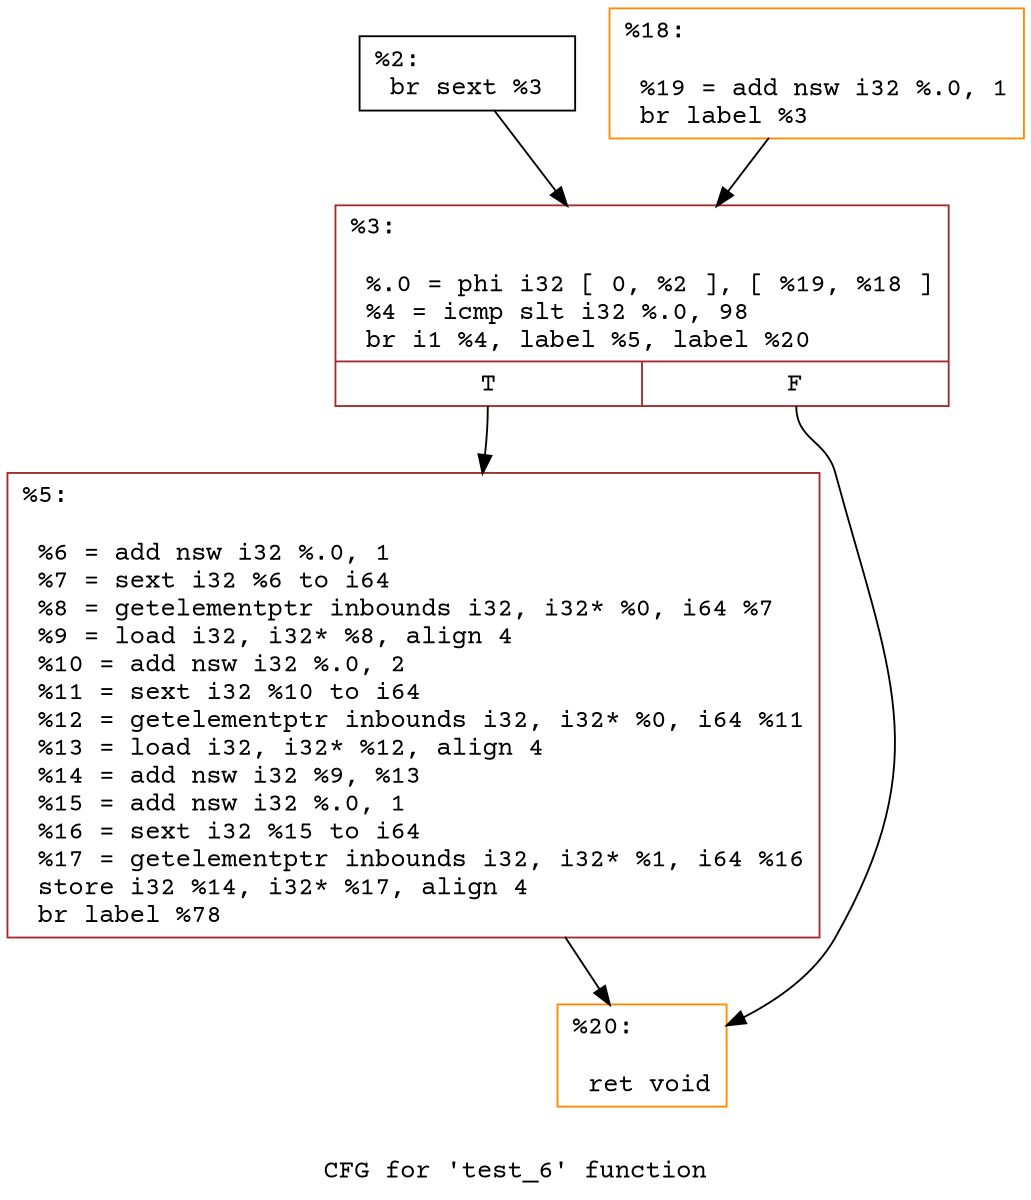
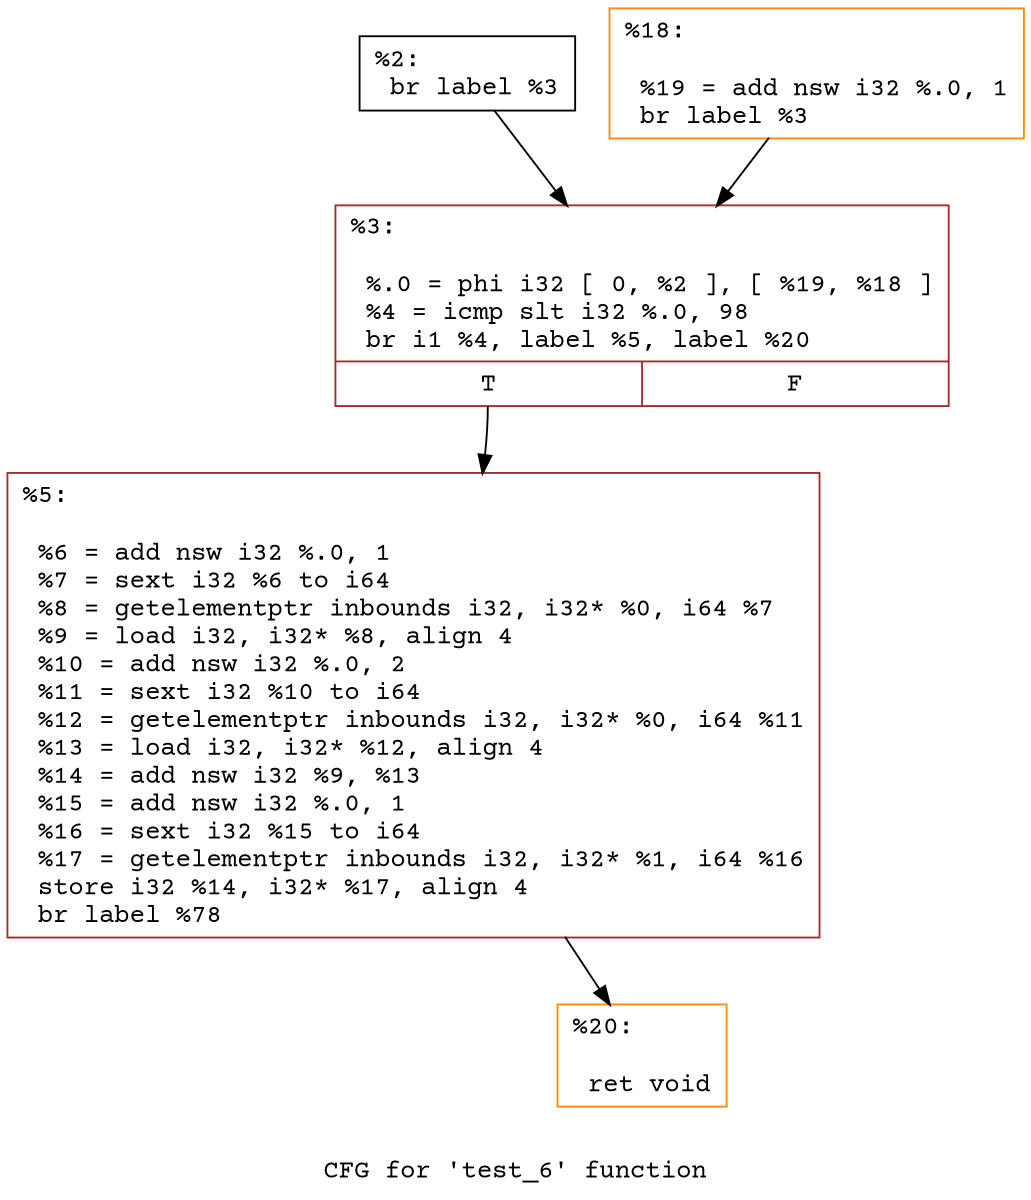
node "%2:": text "br sext %3" -> "br label %3"
edge "%3:" -> "%20:": removed
